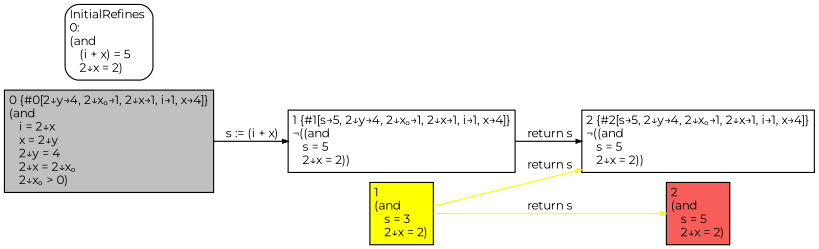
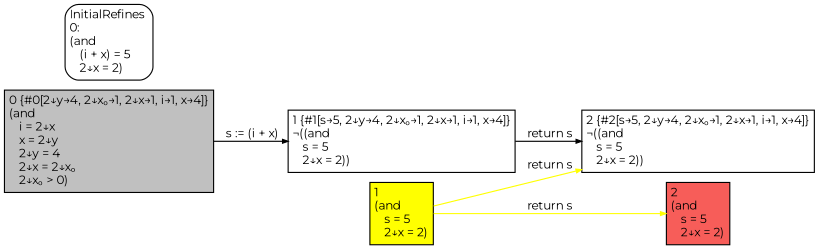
node "1 (and s = 3 2↓x = 2)": label "1 (and s = 3 2↓x = 2)" -> "1 (and s = 5 2↓x = 2)"
